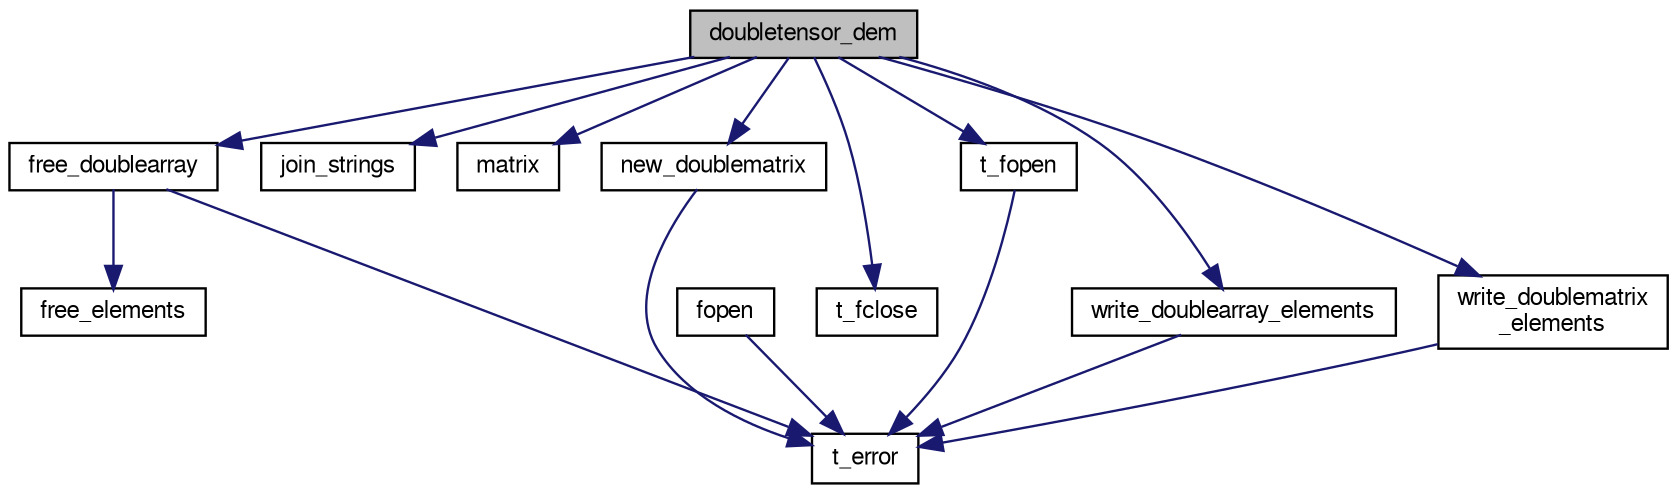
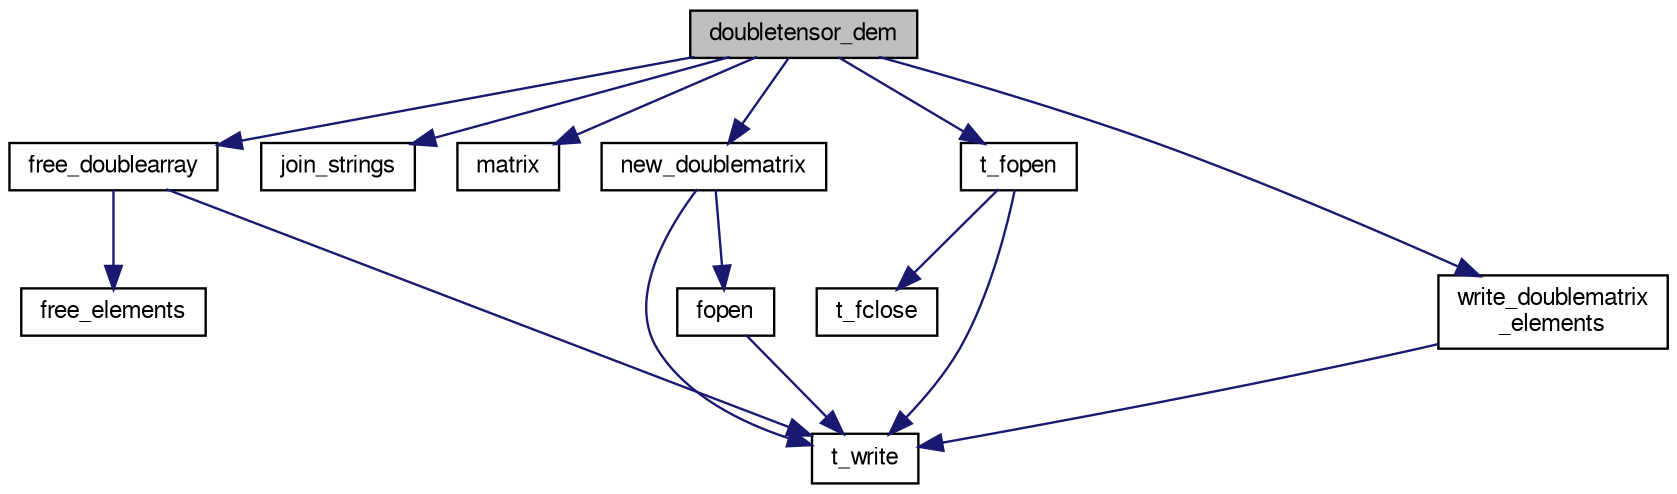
edge "doubletensor_dem" -> "t_fclose": now "t_fopen" -> "t_fclose"
edge "new_doublematrix" -> "fopen": added
node "write_doublearray_elements": removed
node "t_error": label "t_error" -> "t_write"
